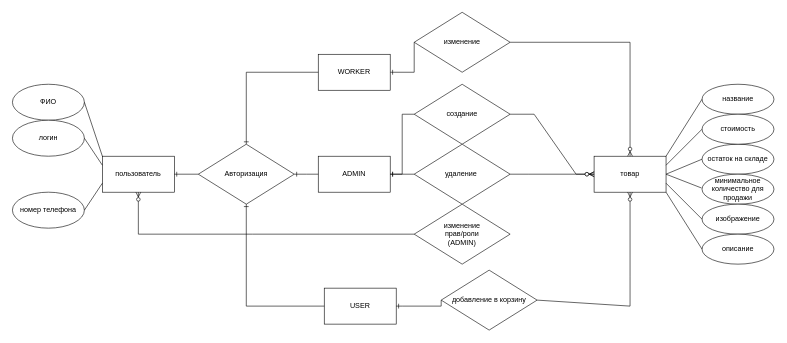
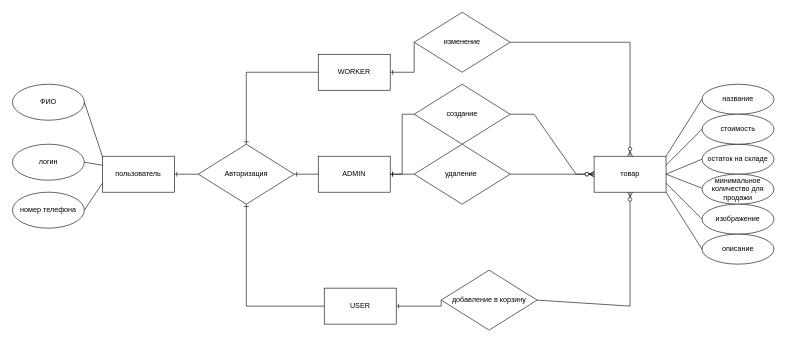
node "логин": moved (48, 138) -> (48, 162)
edge "изменение прав/роли (ADMIN)" -> "пользователь": removed
node "изменение прав/роли (ADMIN)": removed
